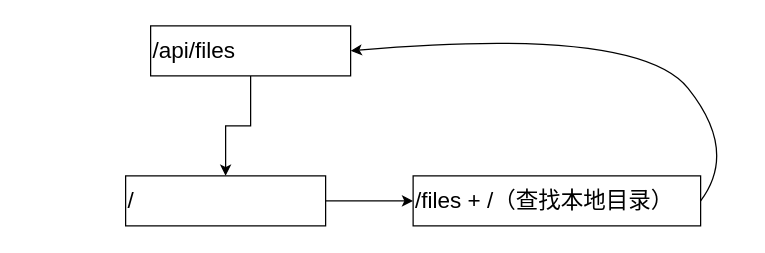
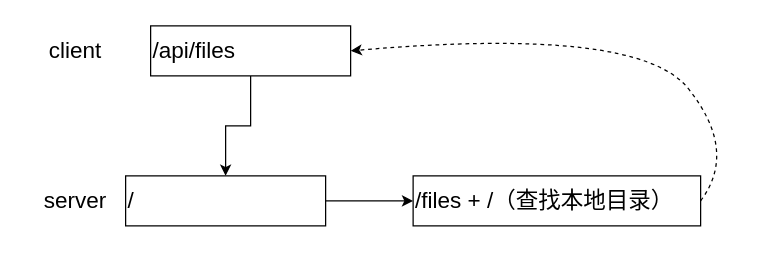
edge "/files + /（查找本地目录）" -> "/api/files": style solid -> dashed
node "client": added
node "server": added
